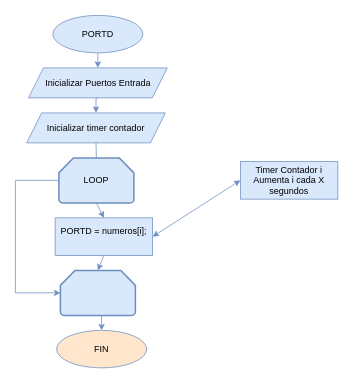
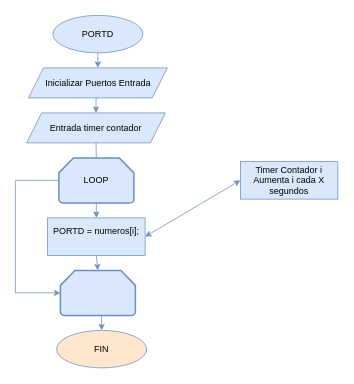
node "Inicializar timer contador": label "Inicializar timer contador" -> "Entrada timer contador"
node "PORTD = numeros[i];": moved (104, 237) -> (96, 237)
